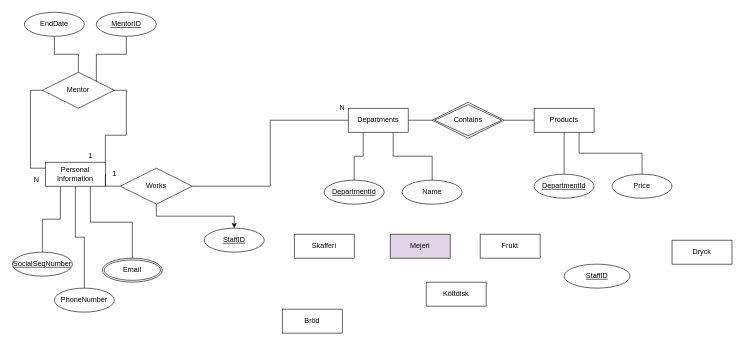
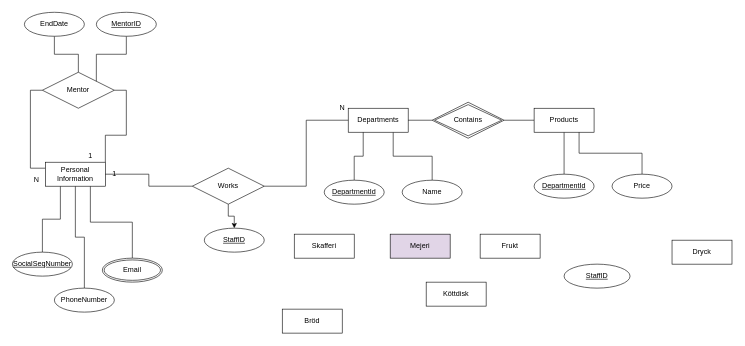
node "Works": moved (156, 186) -> (228, 186)
